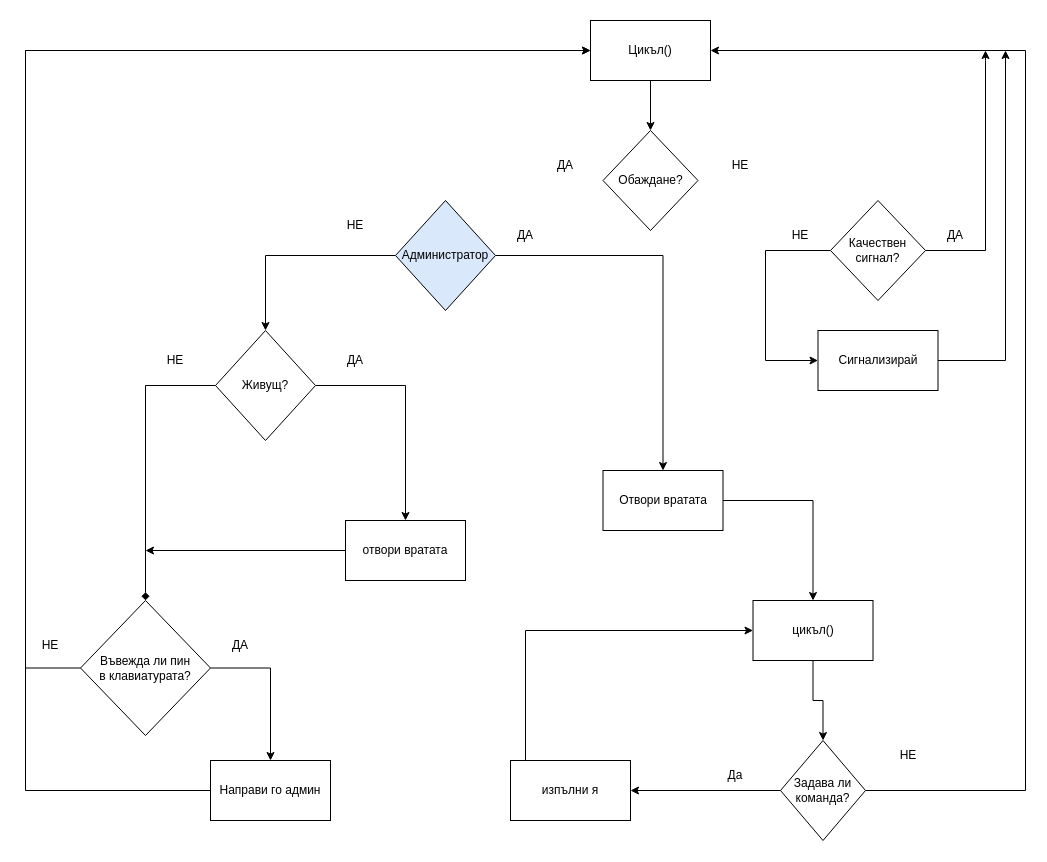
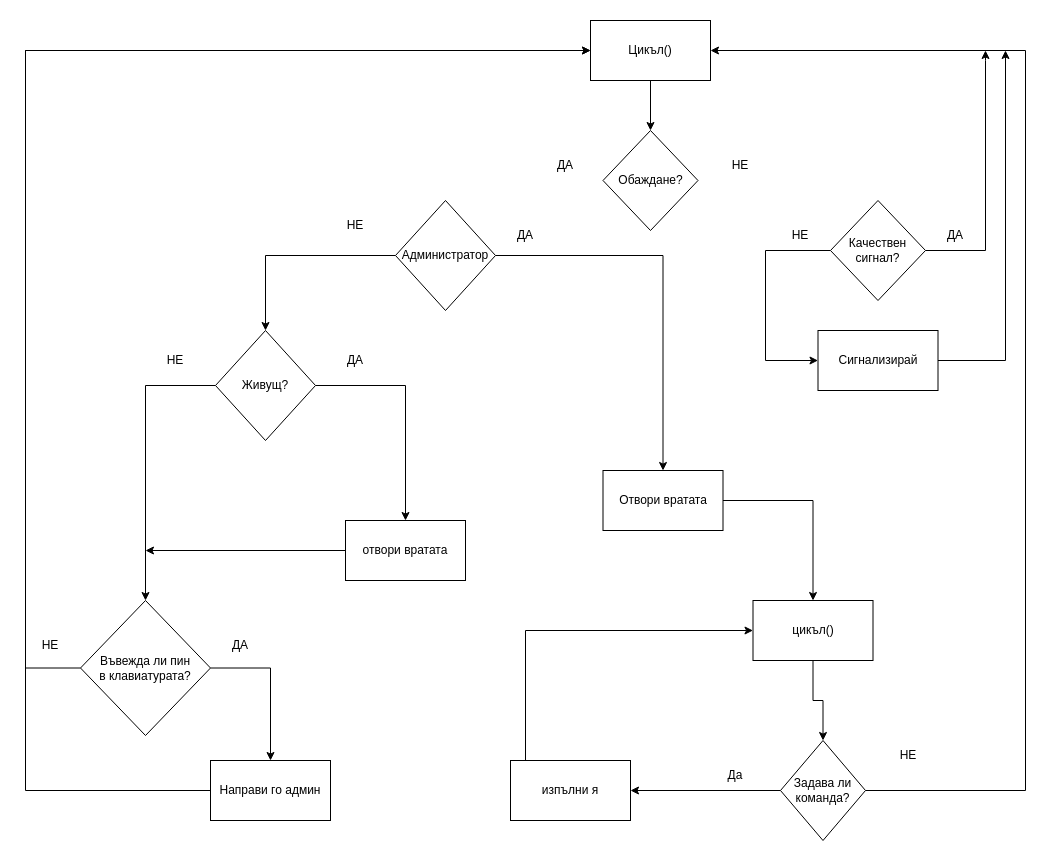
node "Администратор": fillcolor #dae8fc -> #ffffff
edge "Живущ?" -> "Въвежда ли пин в клавиатурата?": arrowhead diamond -> classic
